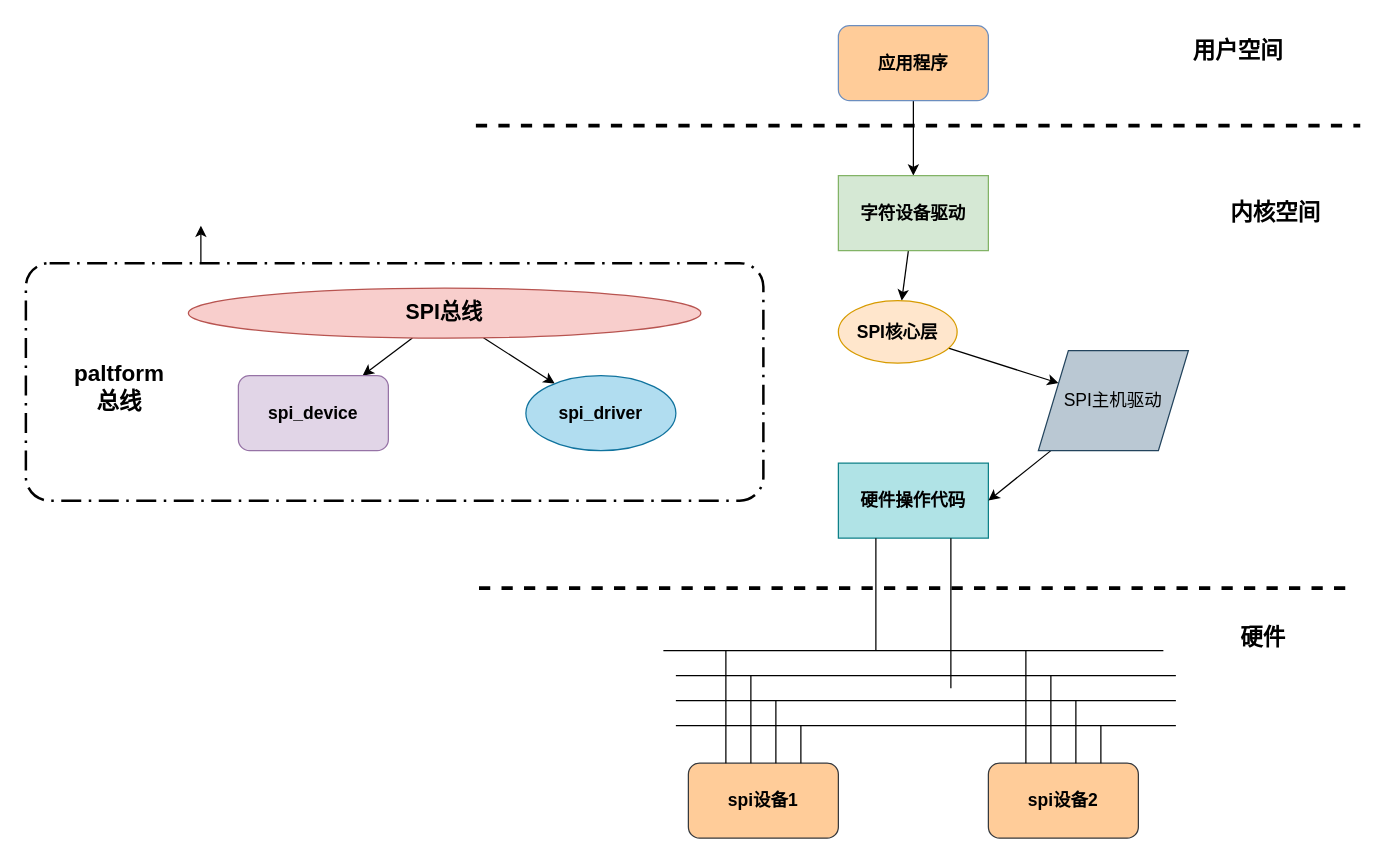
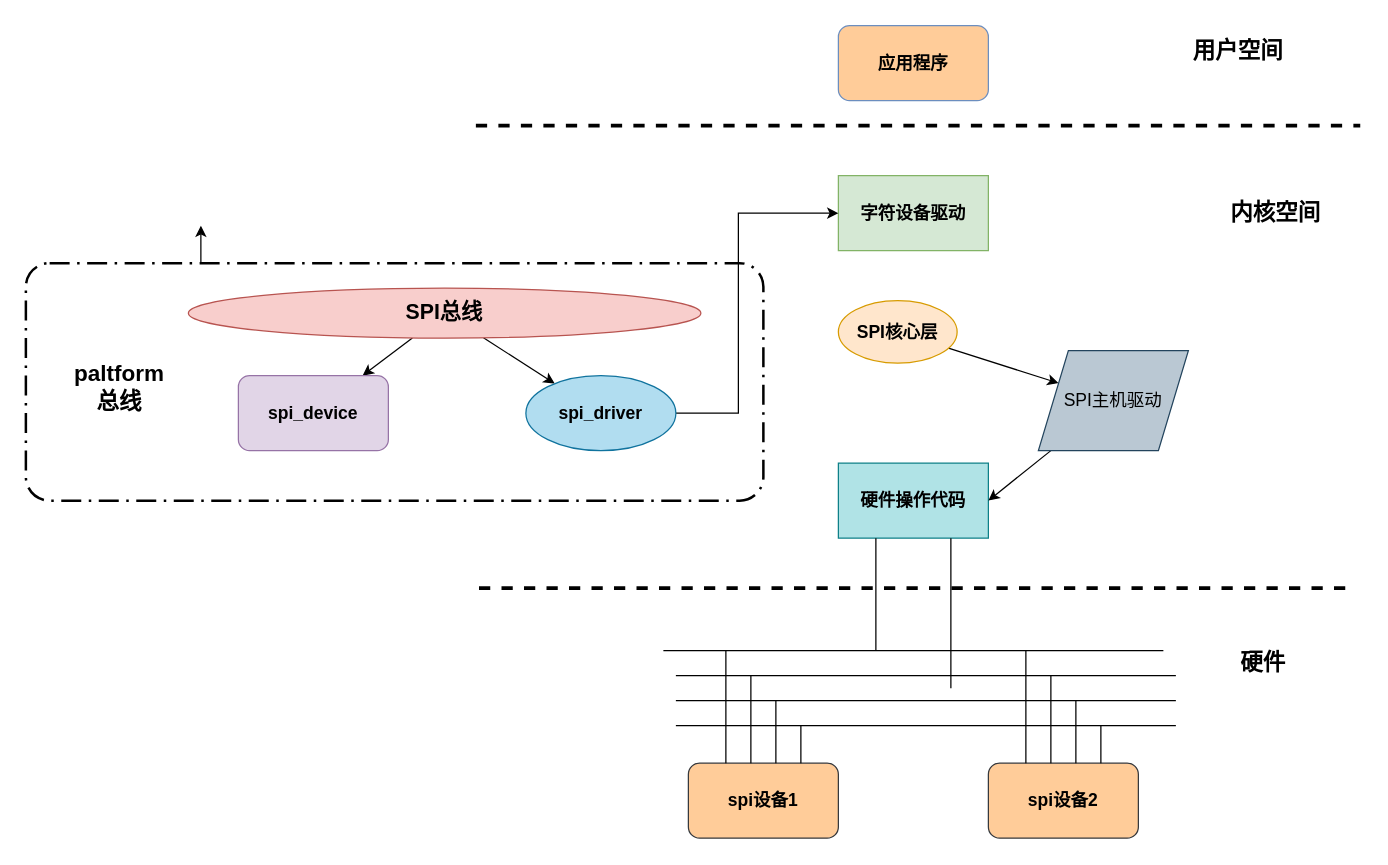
edge "应用程序" -> "字符设备驱动": removed
edge "字符设备驱动" -> "SPI核心层": removed
edge "spi_driver" -> "字符设备驱动": added
node "硬件": moved (1263, 638) -> (1263, 663)
